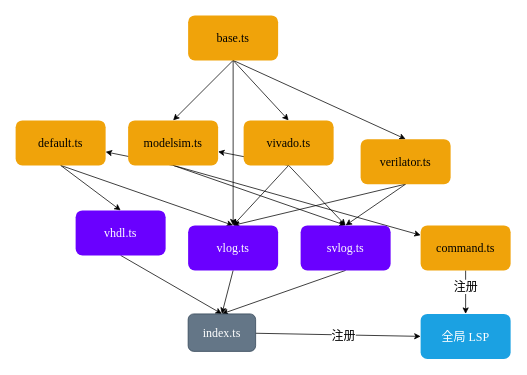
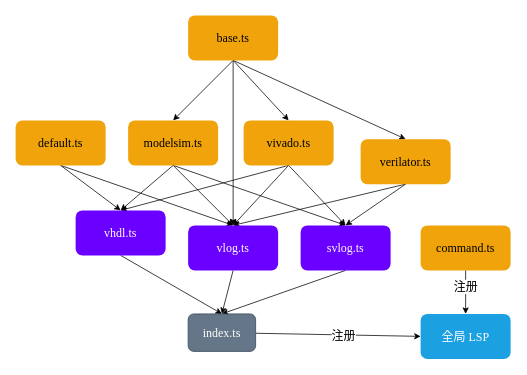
edge "modelsim.ts" -> "default.ts": now "modelsim.ts" -> "vhdl.ts"
edge "vivado.ts" -> "modelsim.ts": now "vivado.ts" -> "vhdl.ts"
edge "modelsim.ts" -> "command.ts": now "modelsim.ts" -> "vlog.ts"
